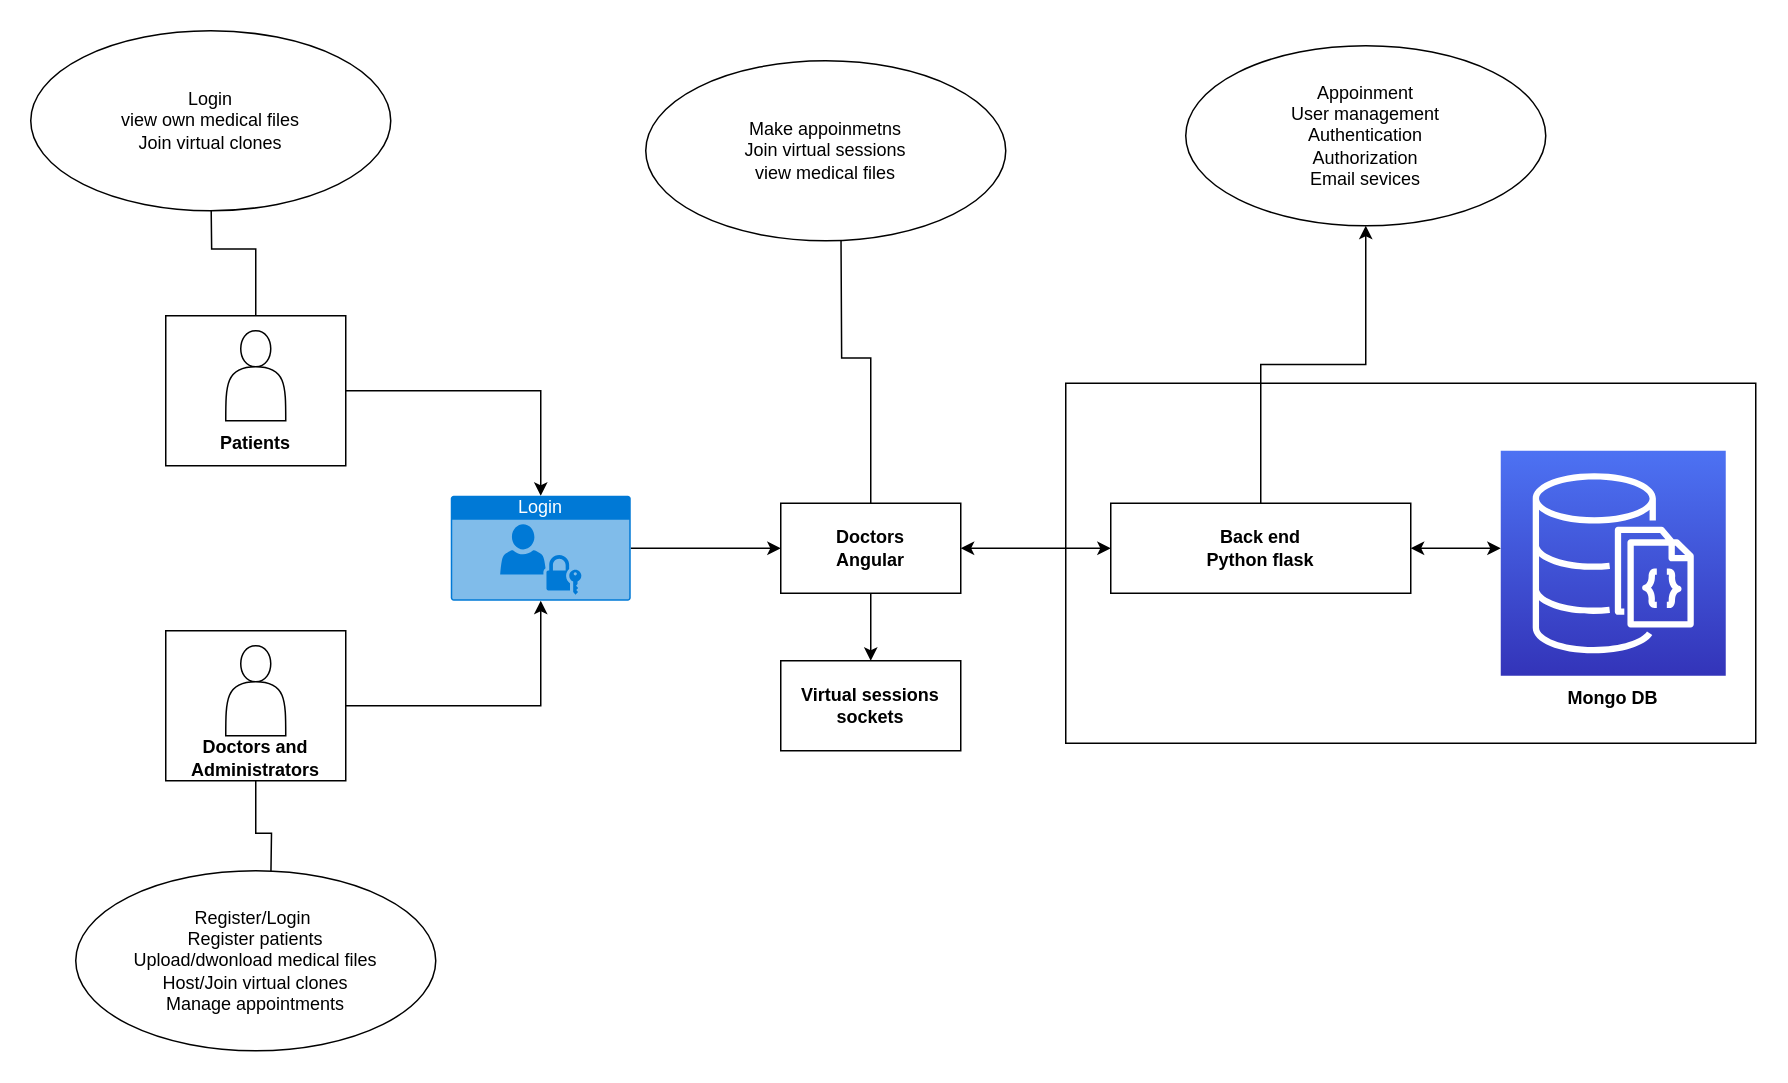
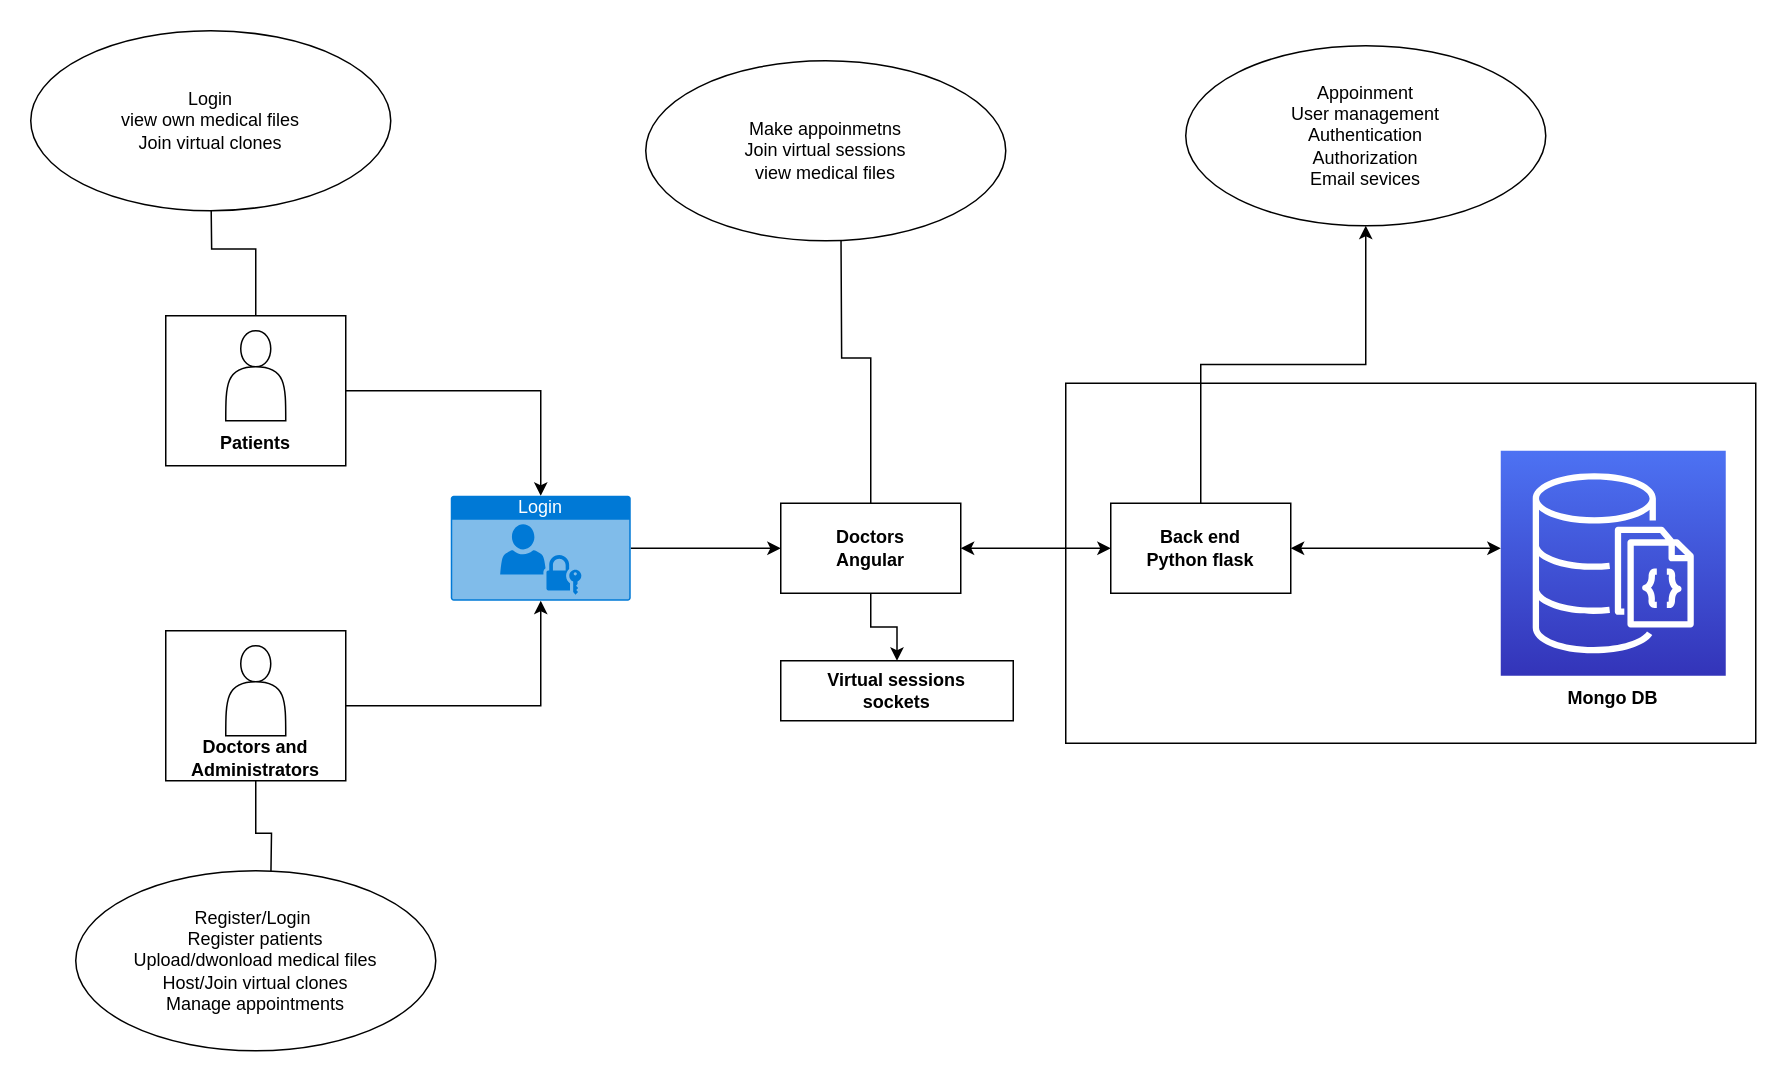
node "Back end Python flask": size 300x90 -> 180x90
node "Virtual sessions sockets": size 180x90 -> 233x60
